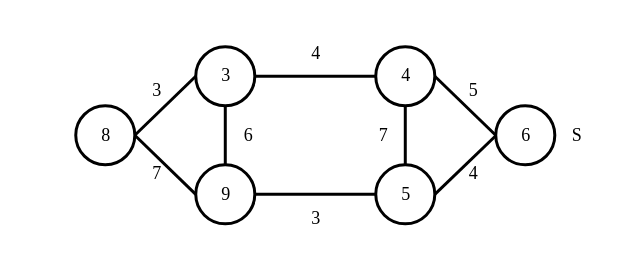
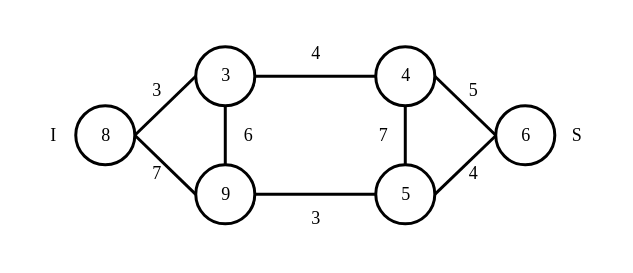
node "I": added
